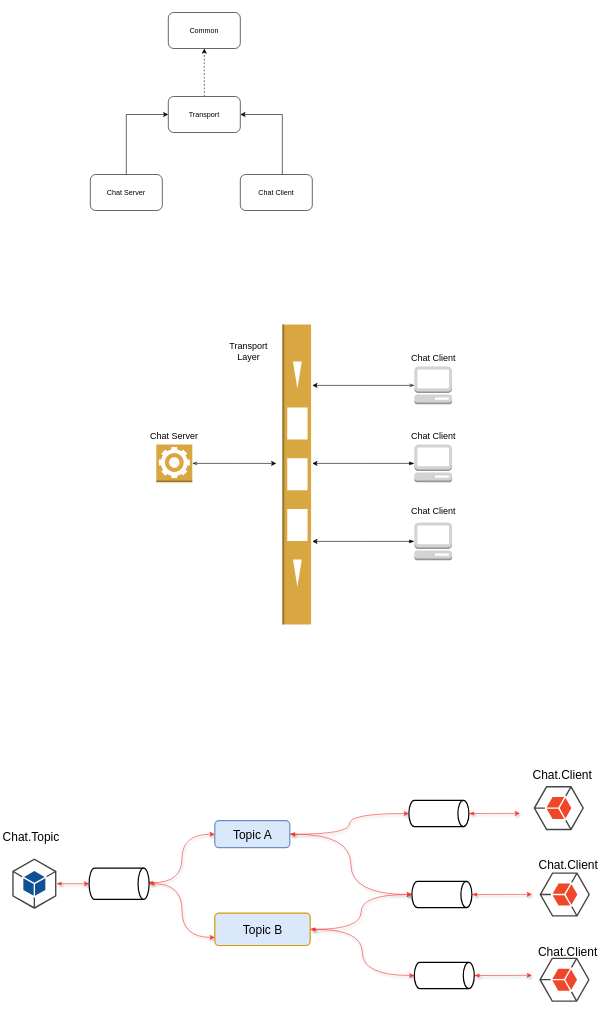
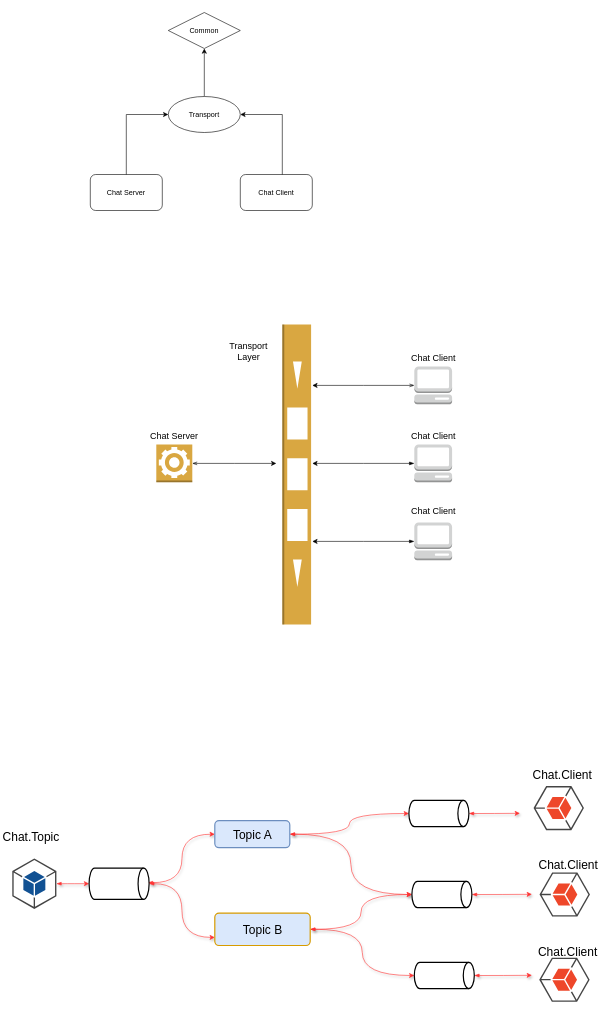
node "Common": shape rounded rectangle -> diamond
edge "Transport" -> "Common": style dashed -> solid
node "Transport": shape rounded rectangle -> ellipse
